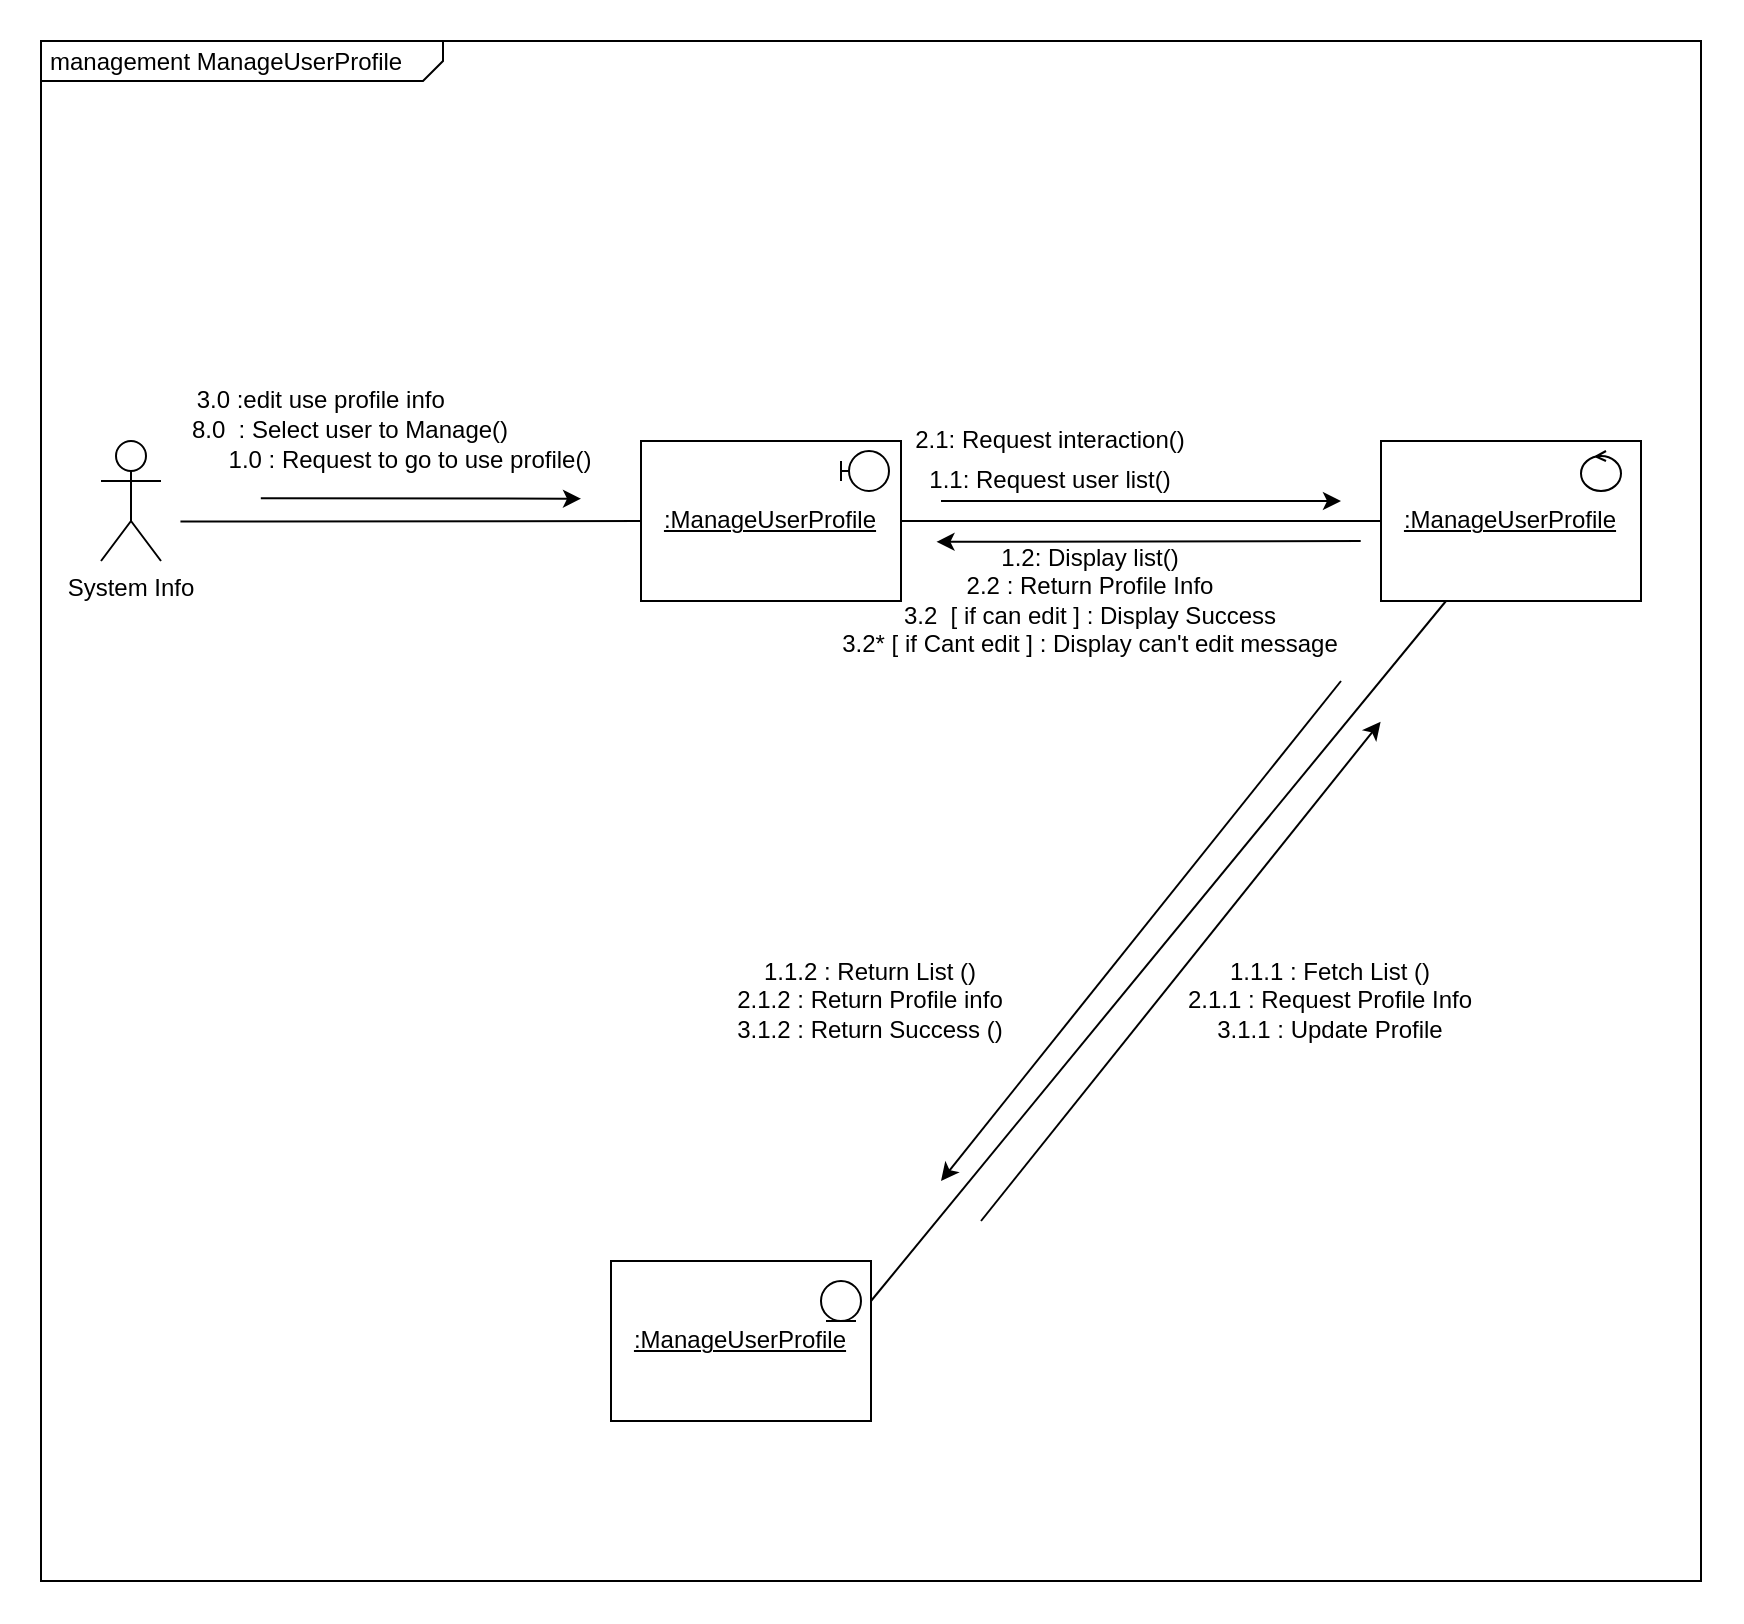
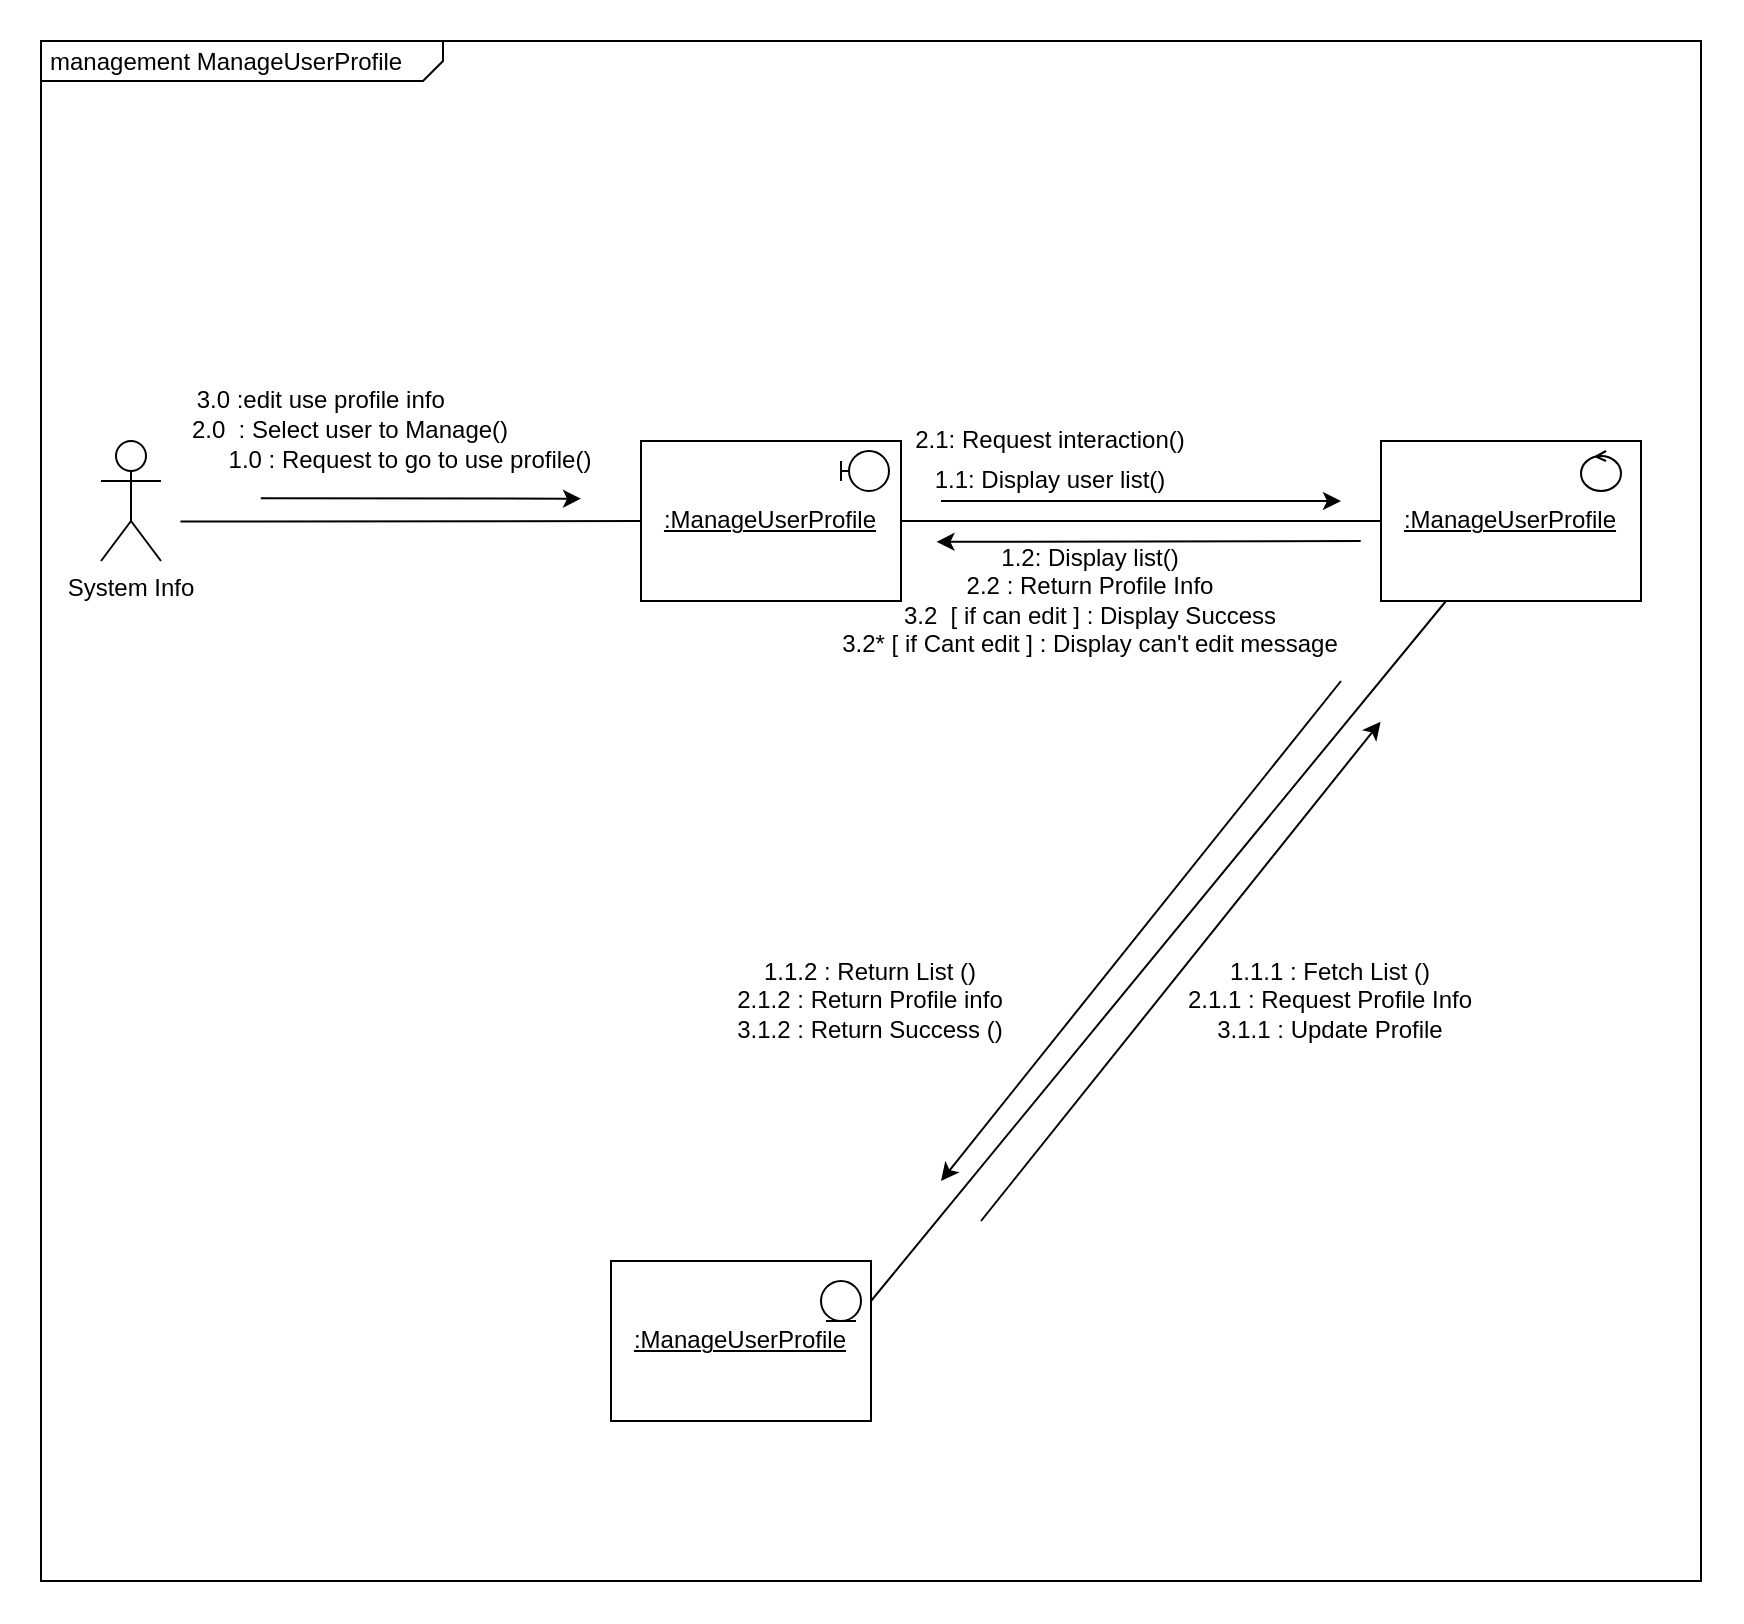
node "8.0 : Select user to Manage()": label "8.0 : Select user to Manage()" -> "2.0 : Select user to Manage()"
node "1.1: Request user list()": label "1.1: Request user list()" -> "1.1: Display user list()"
